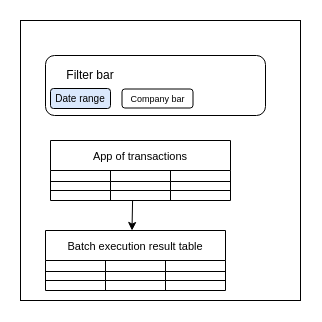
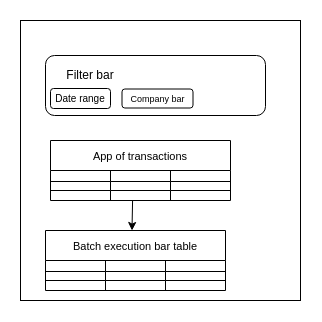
node "Date range": fillcolor #dae8fc -> #ffffff
node "Batch execution result table": label "Batch execution result table" -> "Batch execution bar table"
